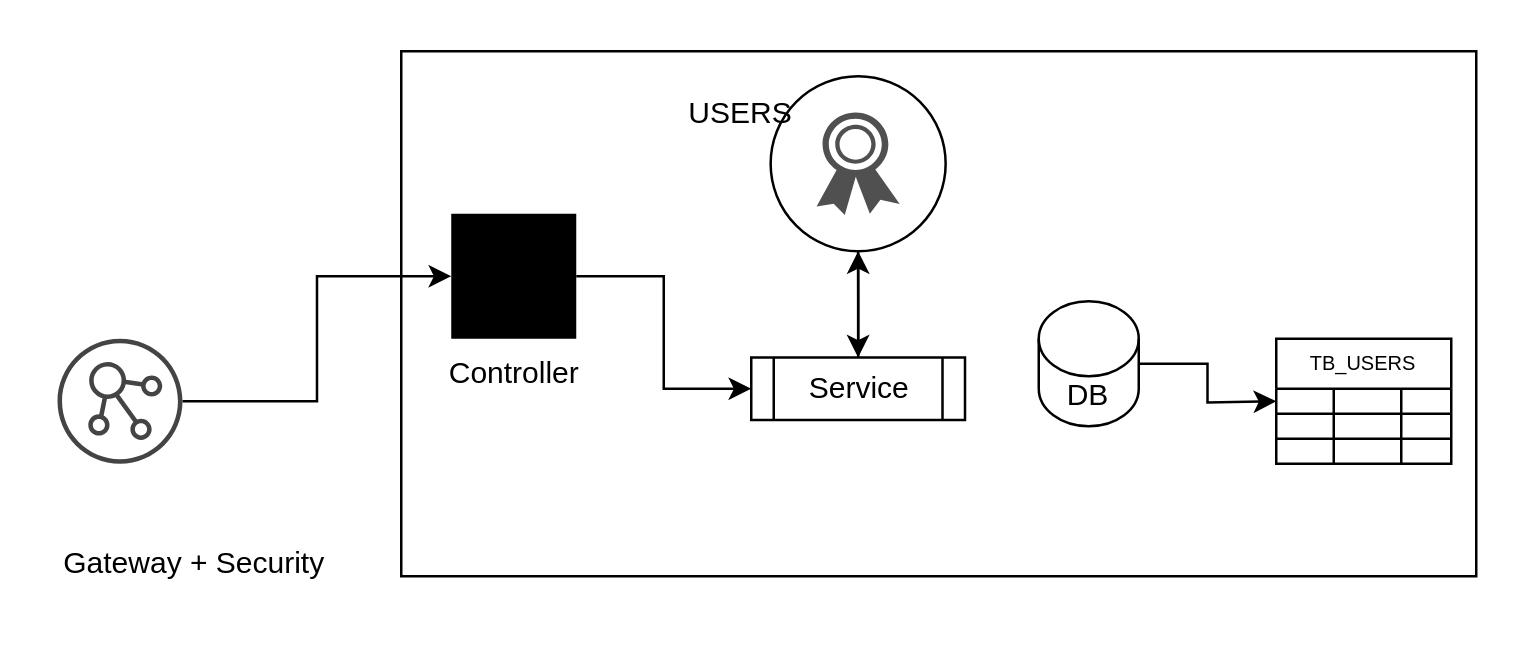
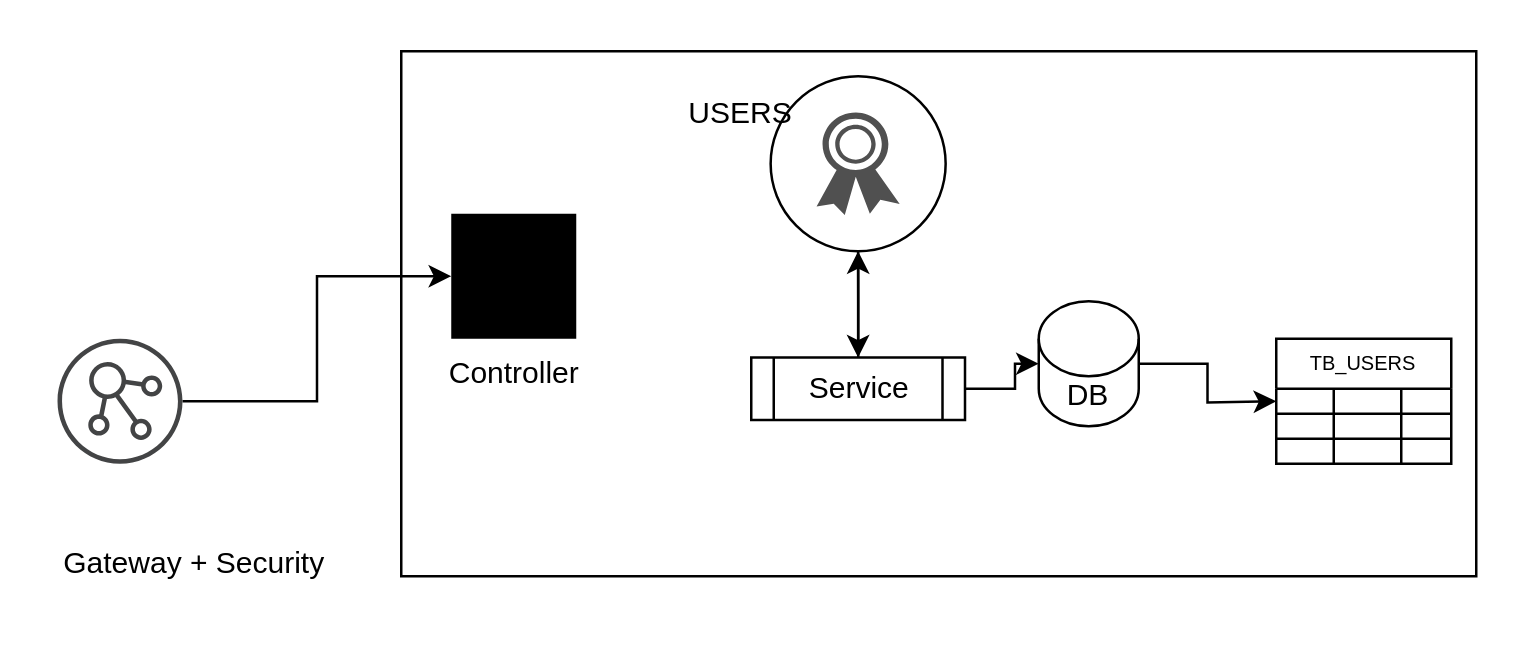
edge "Controller" -> "Service": removed
edge "Service" -> "DB": added
